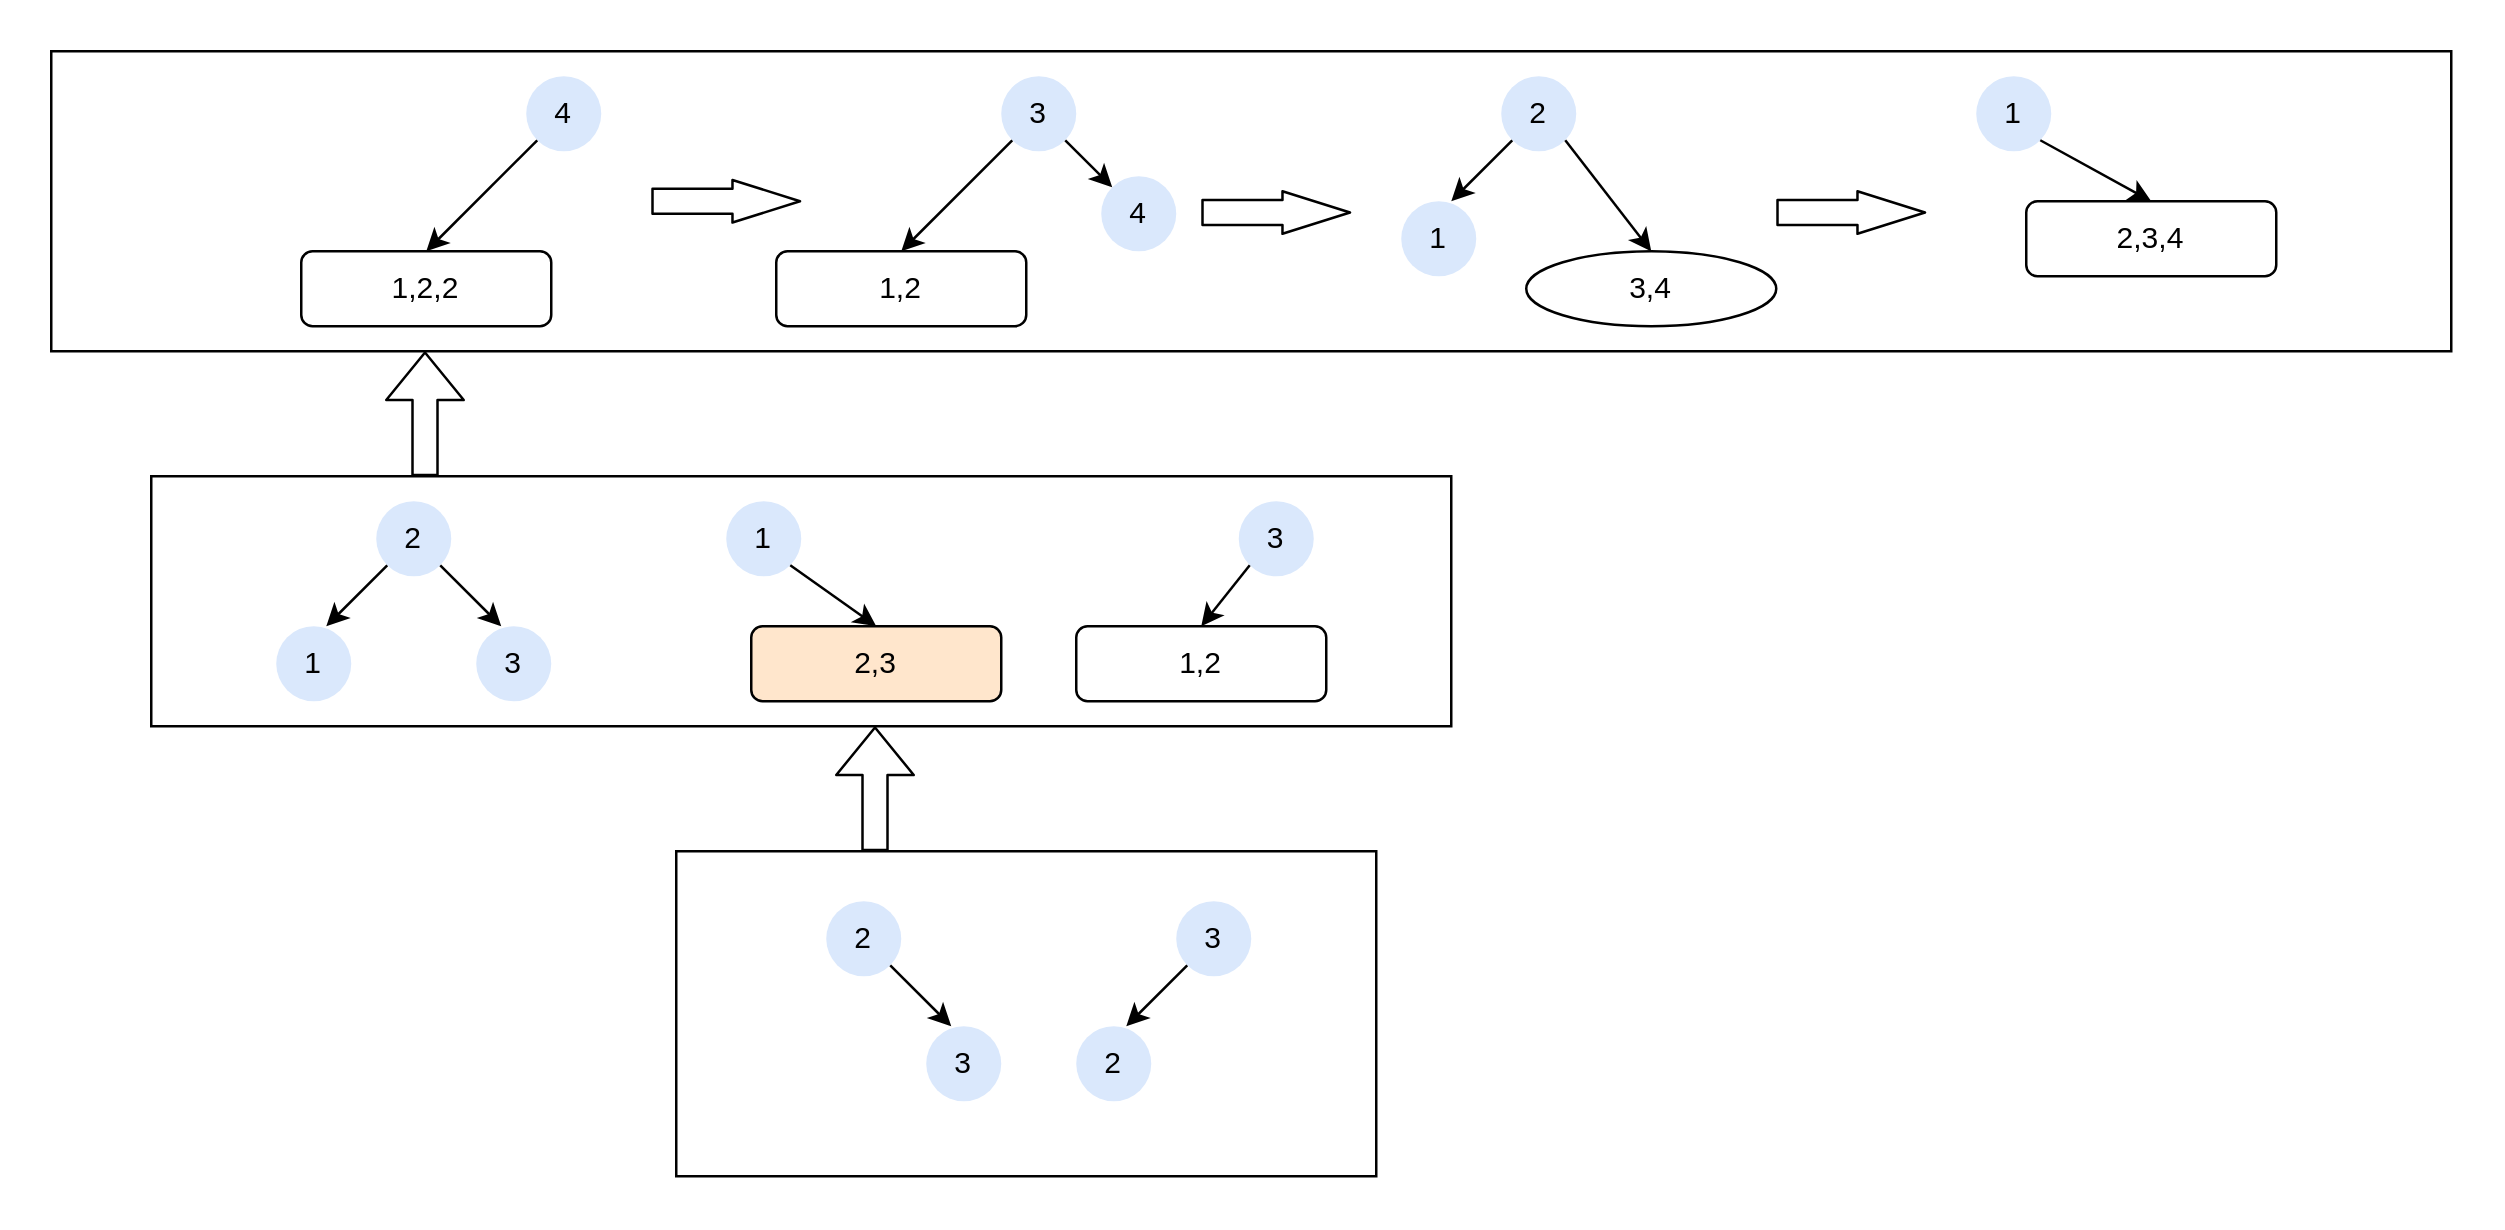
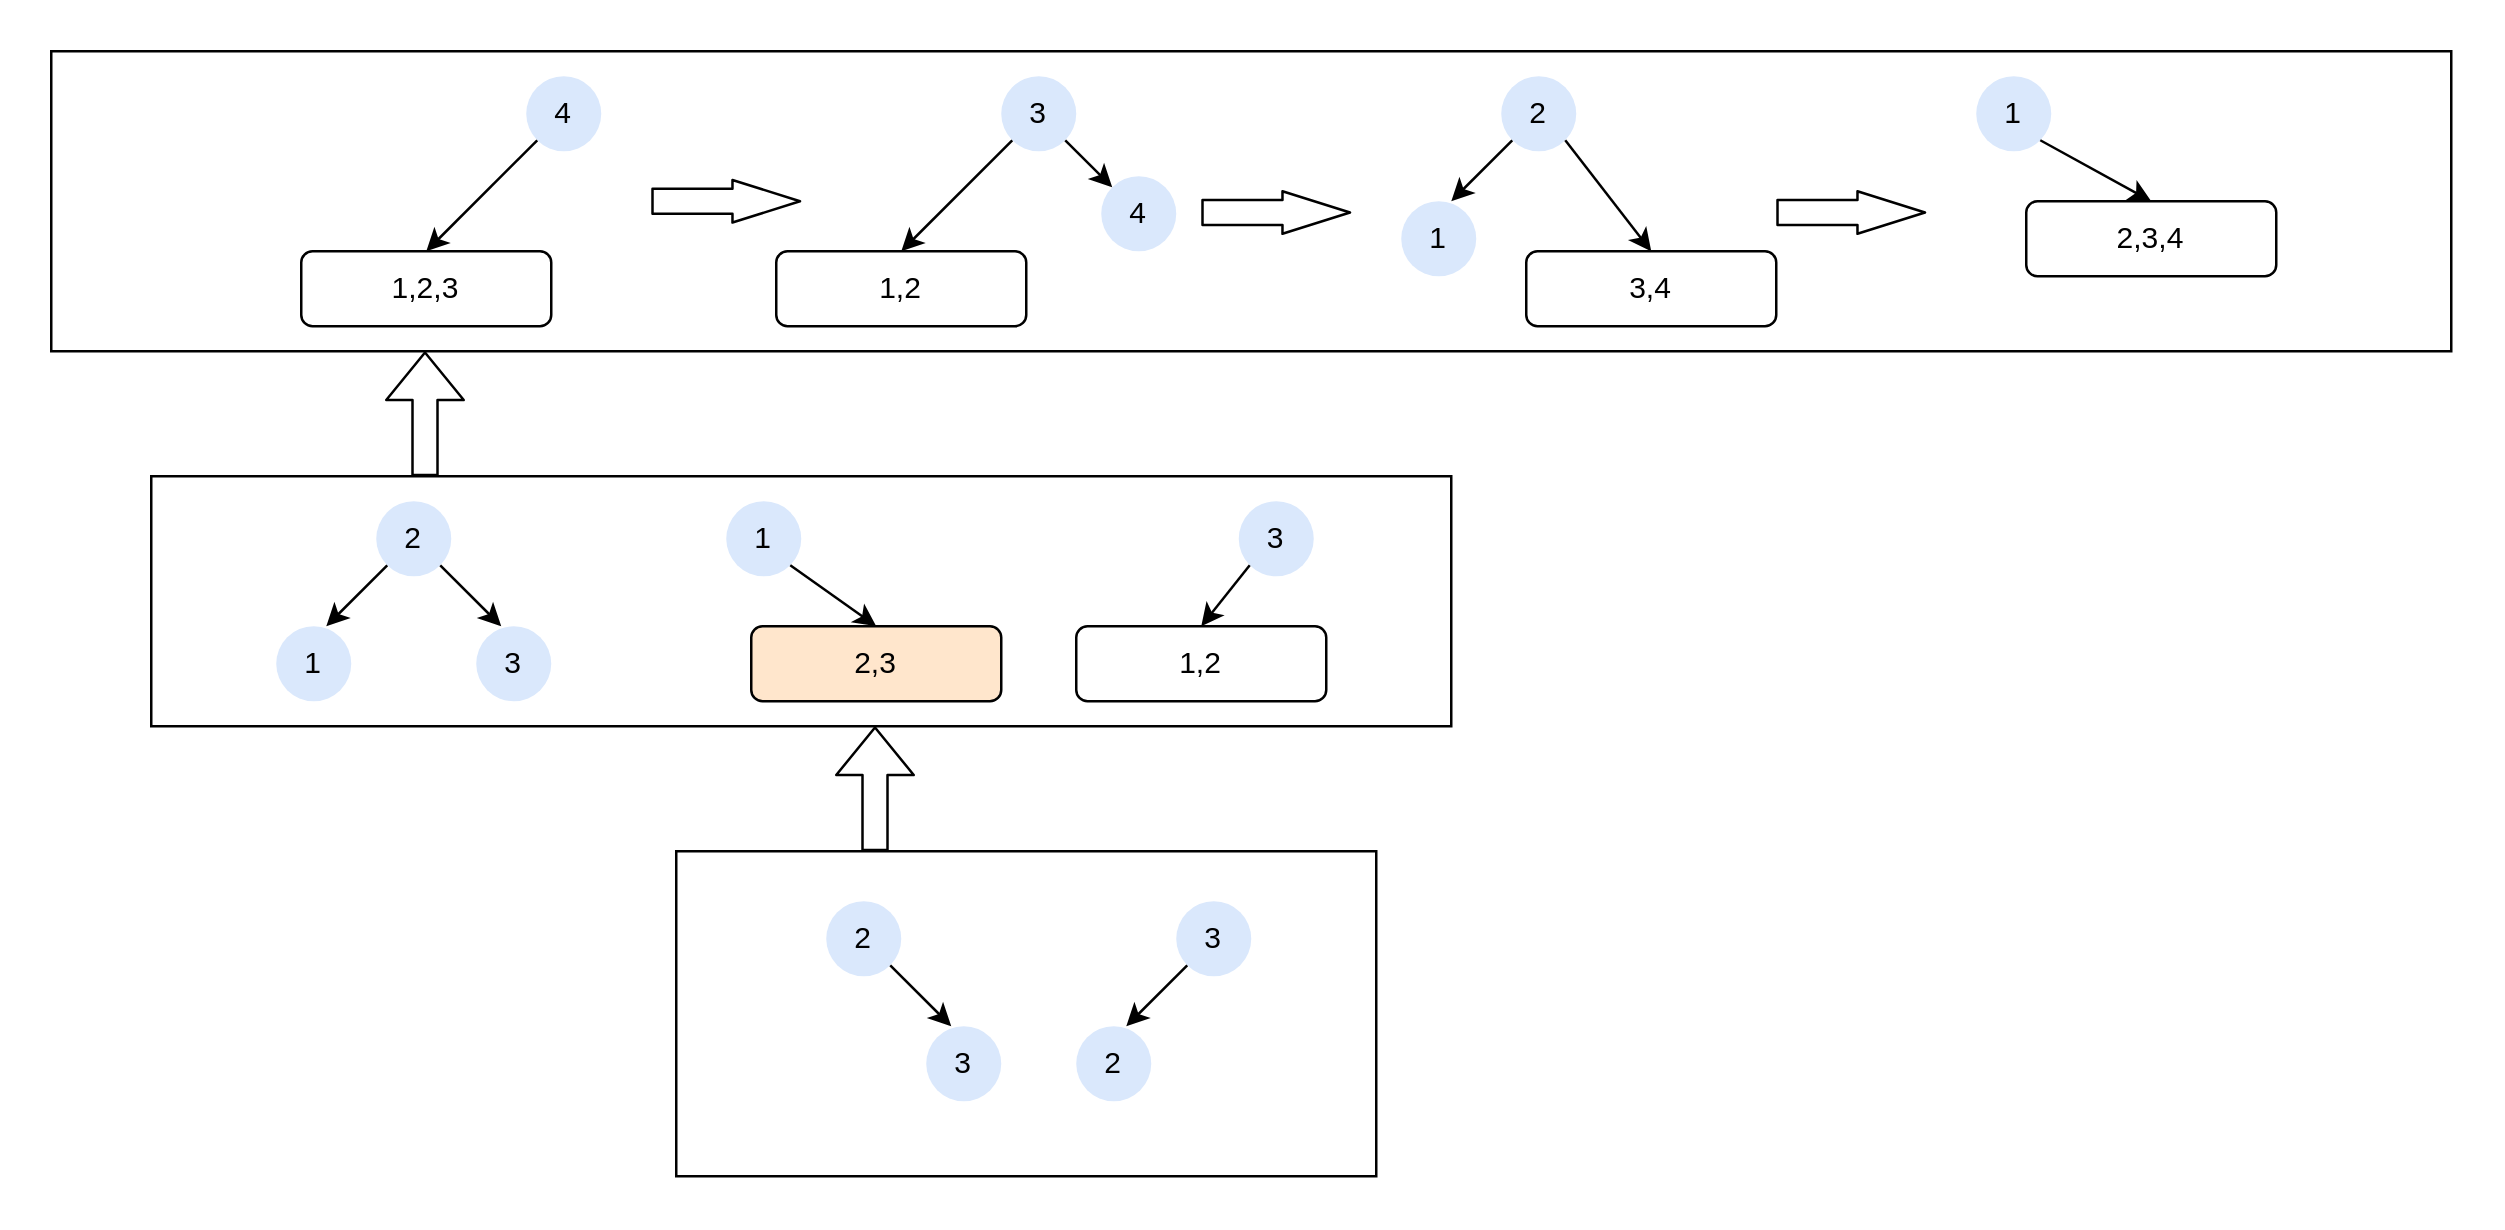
node "1,2,2": label "1,2,2" -> "1,2,3"
node "3,4": shape ellipse -> rounded rectangle
